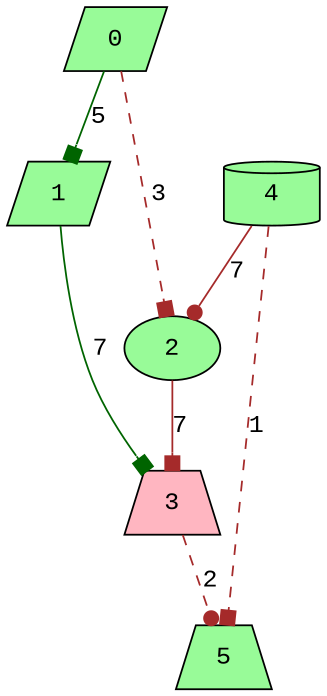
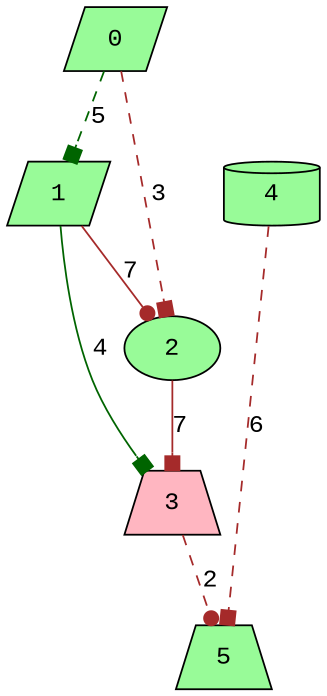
edge "0" -> "1": style solid -> dashed
edge "4" -> "2": now "1" -> "2"
edge "1" -> "3": label "7" -> "4"
edge "4" -> "5": label "1" -> "6"
